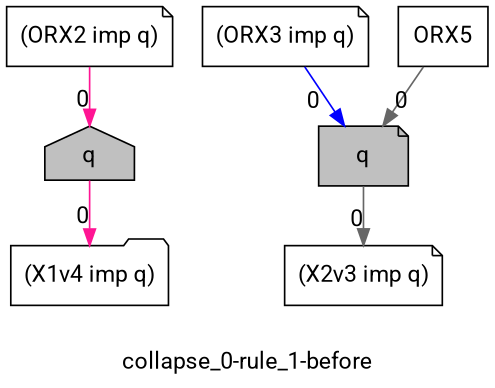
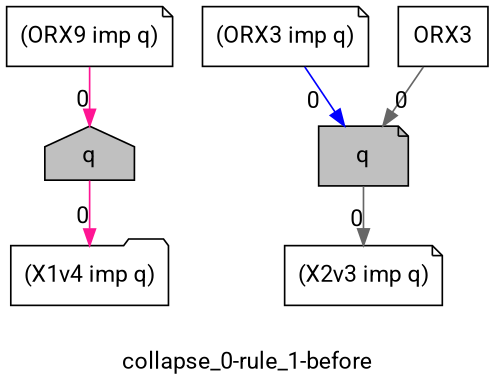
node "(ORX2 imp q)": label "(ORX2 imp q)" -> "(ORX9 imp q)"
node "ORX5": label "ORX5" -> "ORX3"
